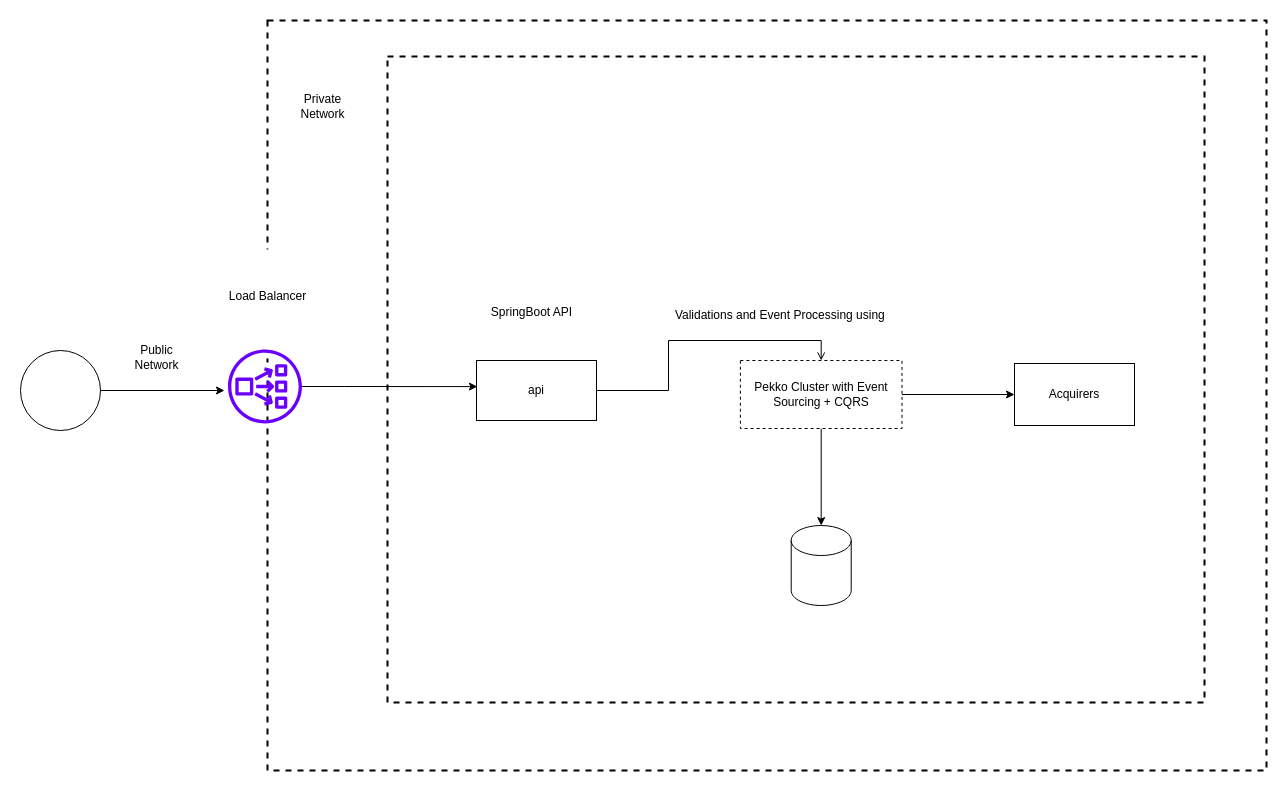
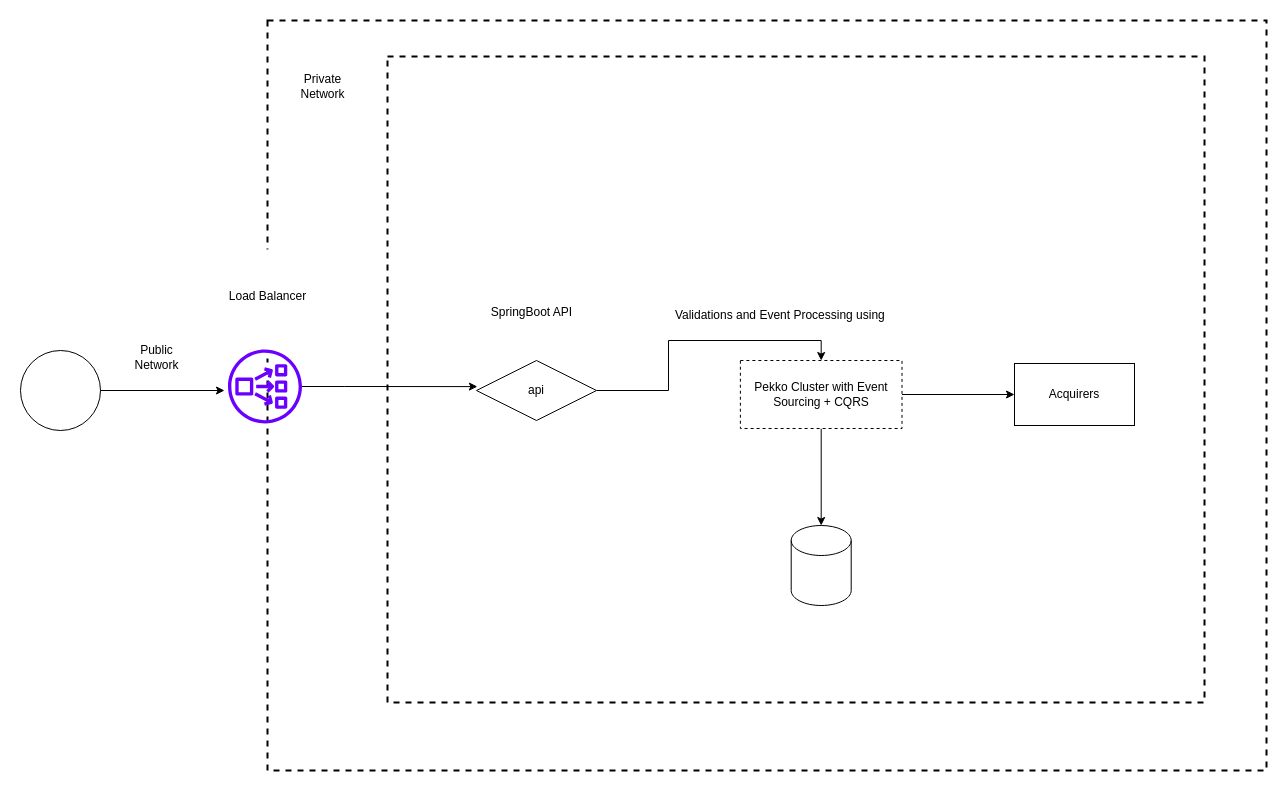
node "Private Network": moved (323, 107) -> (323, 87)
edge "api" -> "Pekko Cluster with Event Sourcing + CQRS": arrowhead open -> classic
node "api": shape rectangle -> diamond
